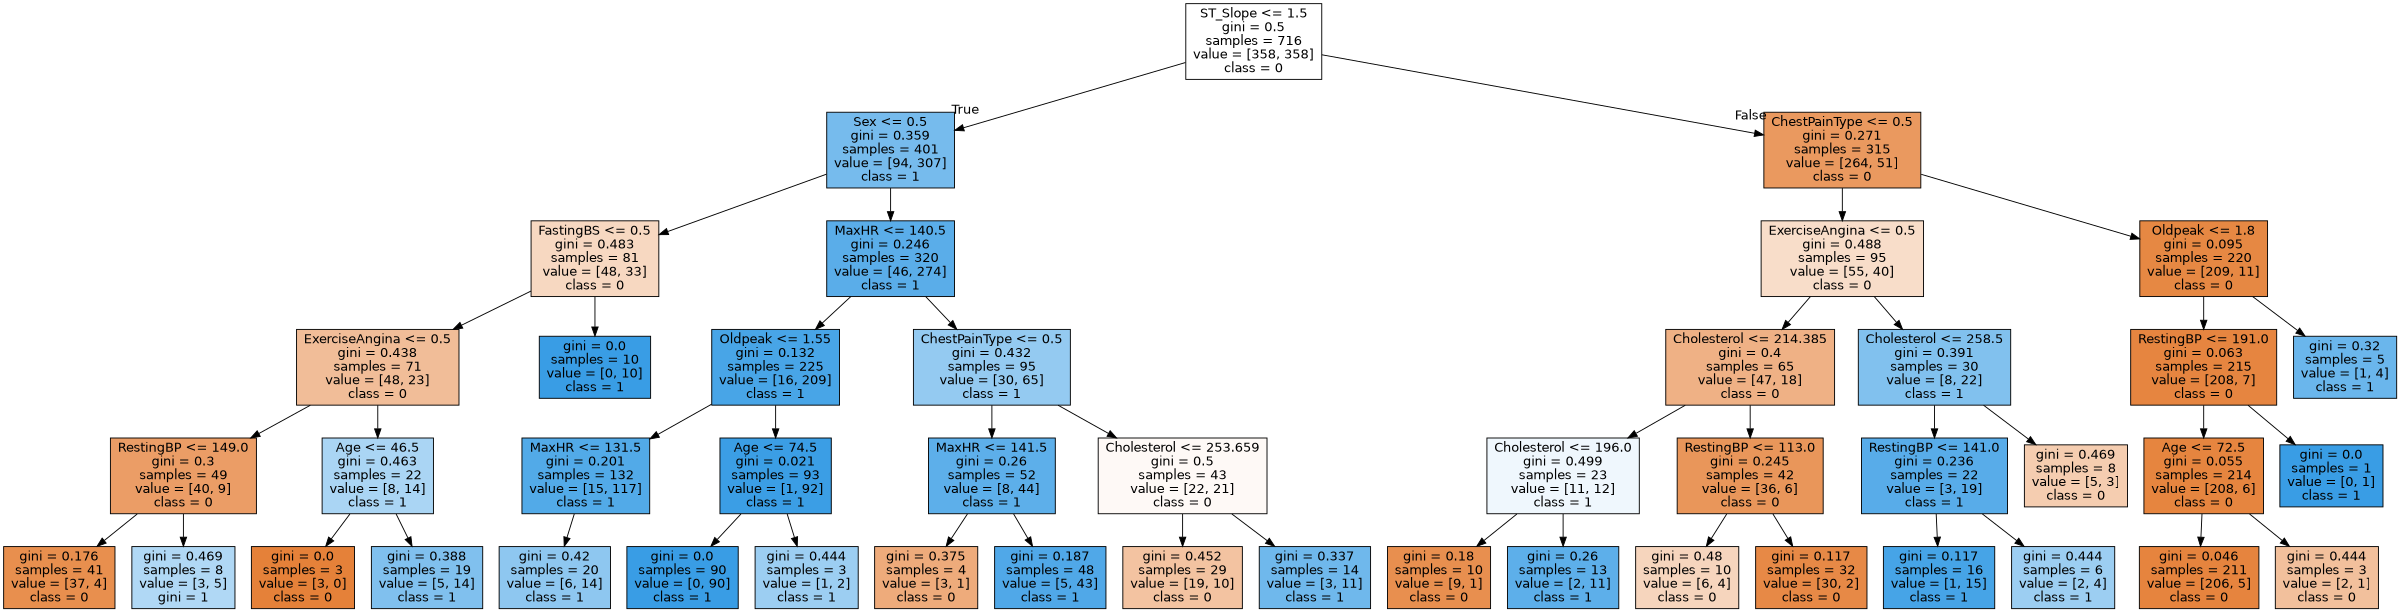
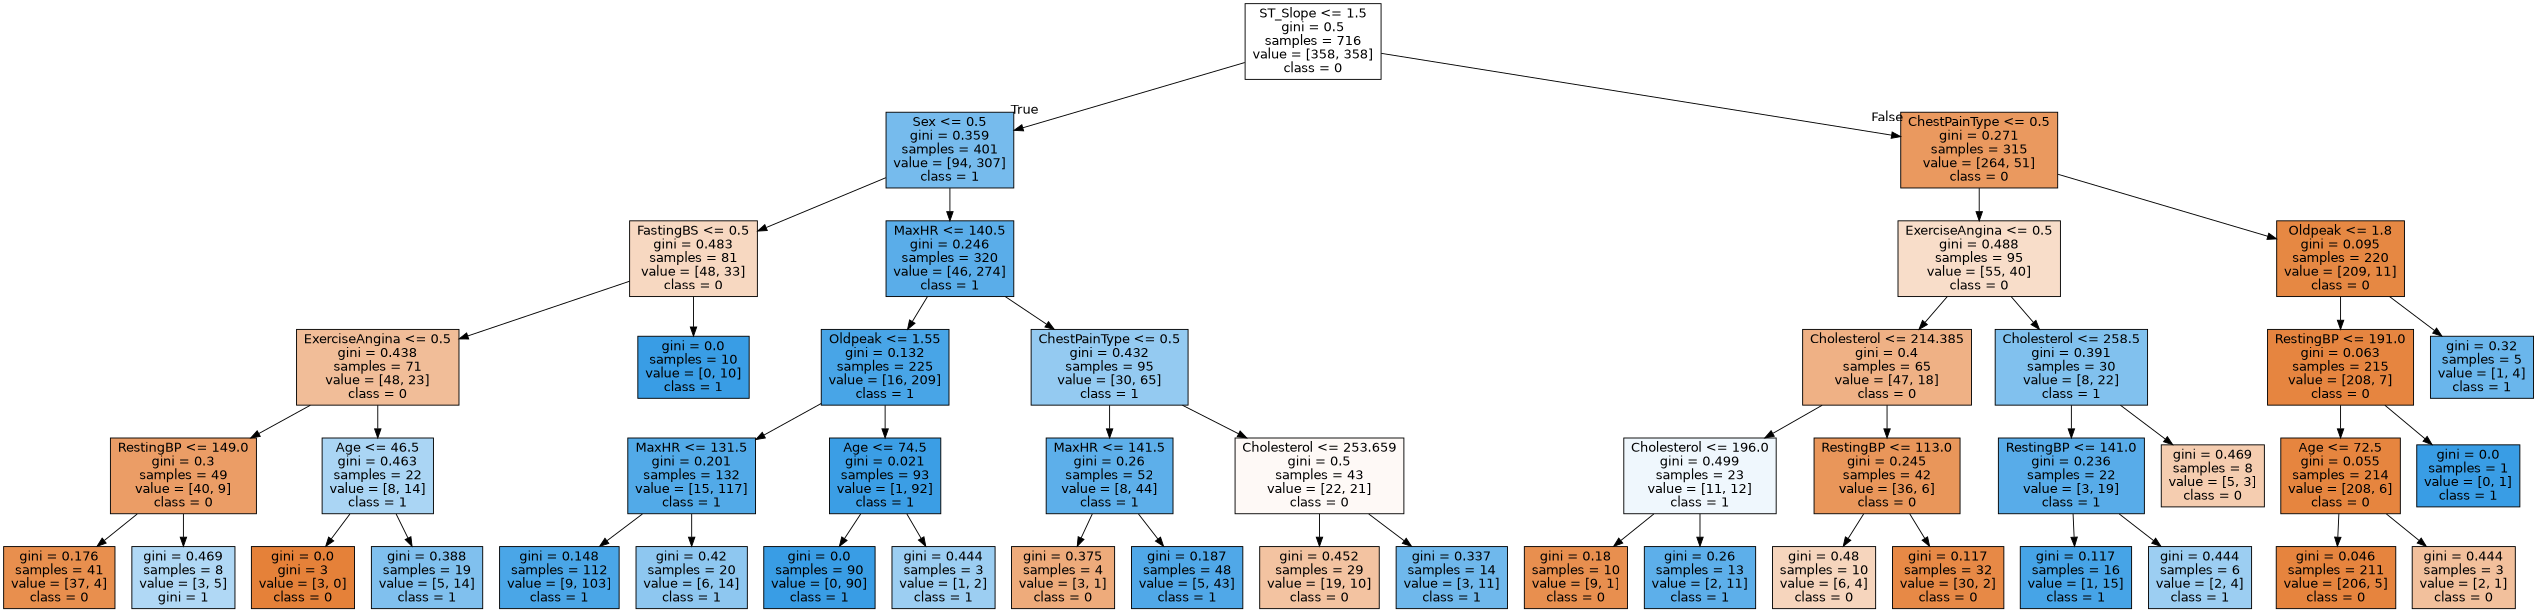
node "gini = 0.0 samples = 3 value = [3, 0] class = 0": label "gini = 0.0 samples = 3 value = [3, 0] class = 0" -> "gini = 0.0 gini = 3 value = [3, 0] class = 0"
node "gini = 0.148 samples = 112 value = [9, 103] class = 1": added
